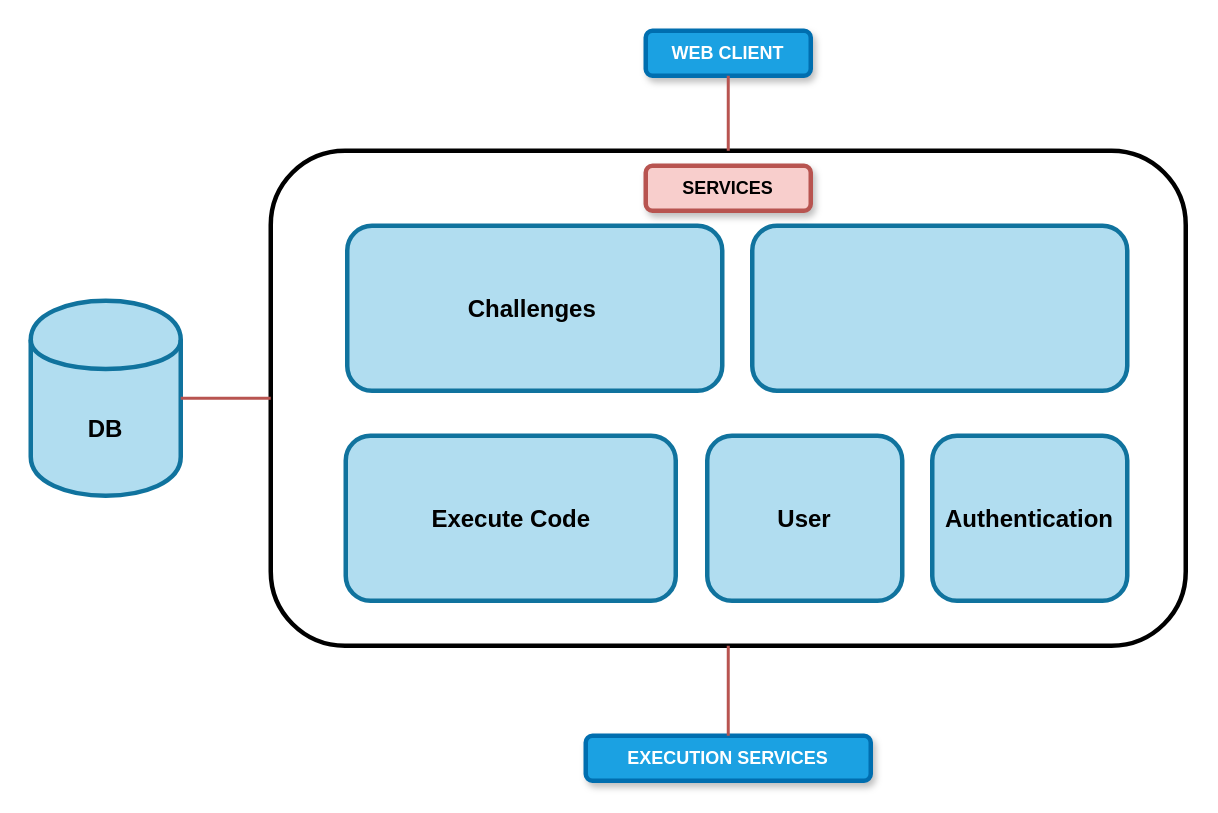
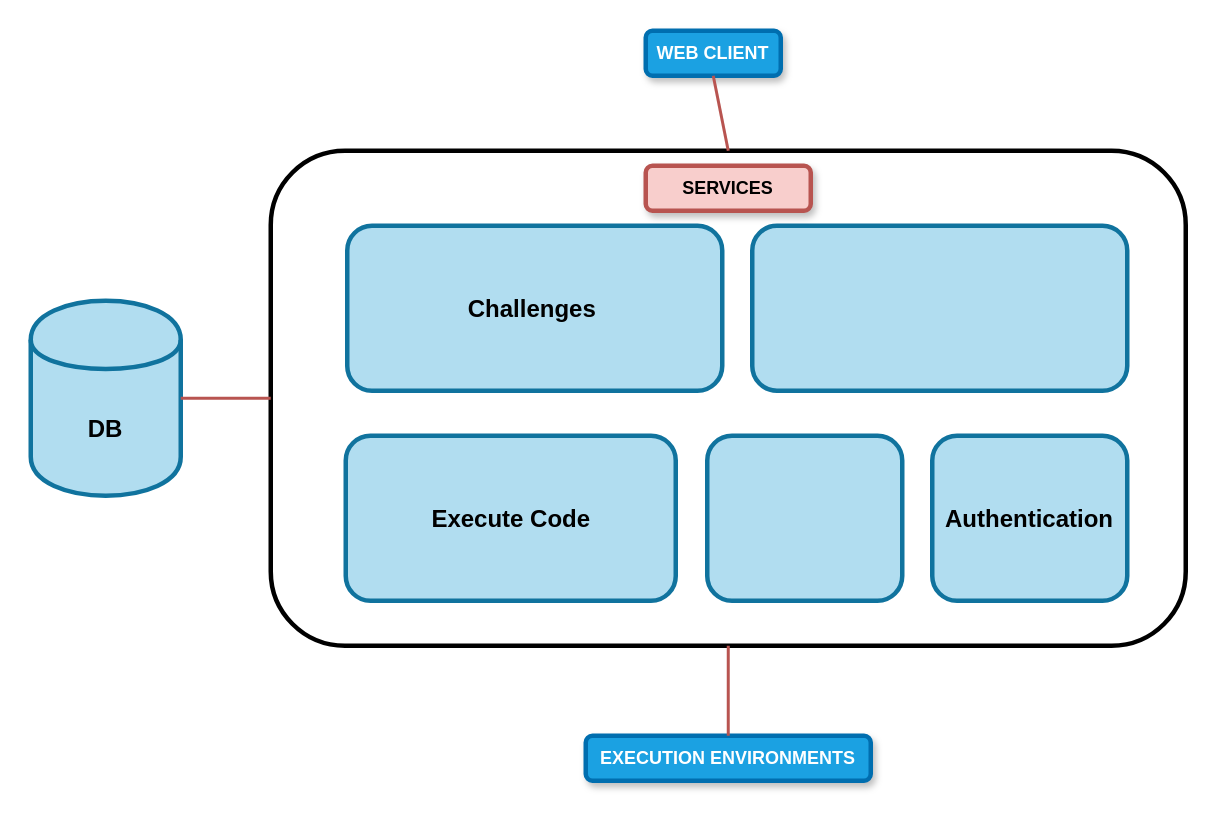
node "WEB CLIENT": size 165x45 -> 135x45
node "User": removed
node "EXECUTION SERVICES": label "EXECUTION SERVICES" -> "EXECUTION ENVIRONMENTS"
